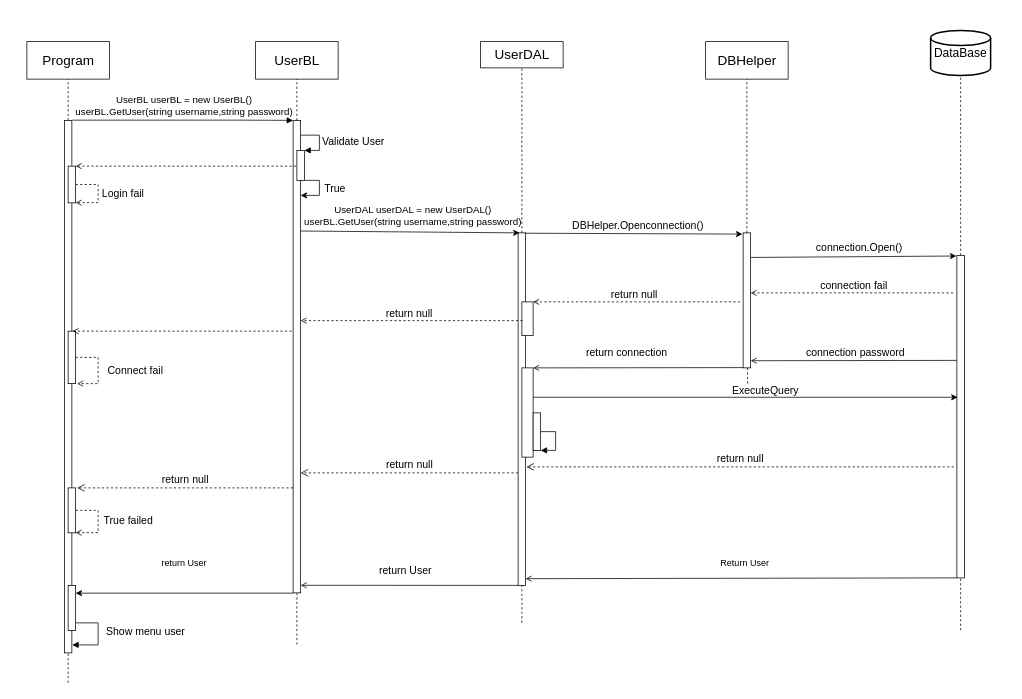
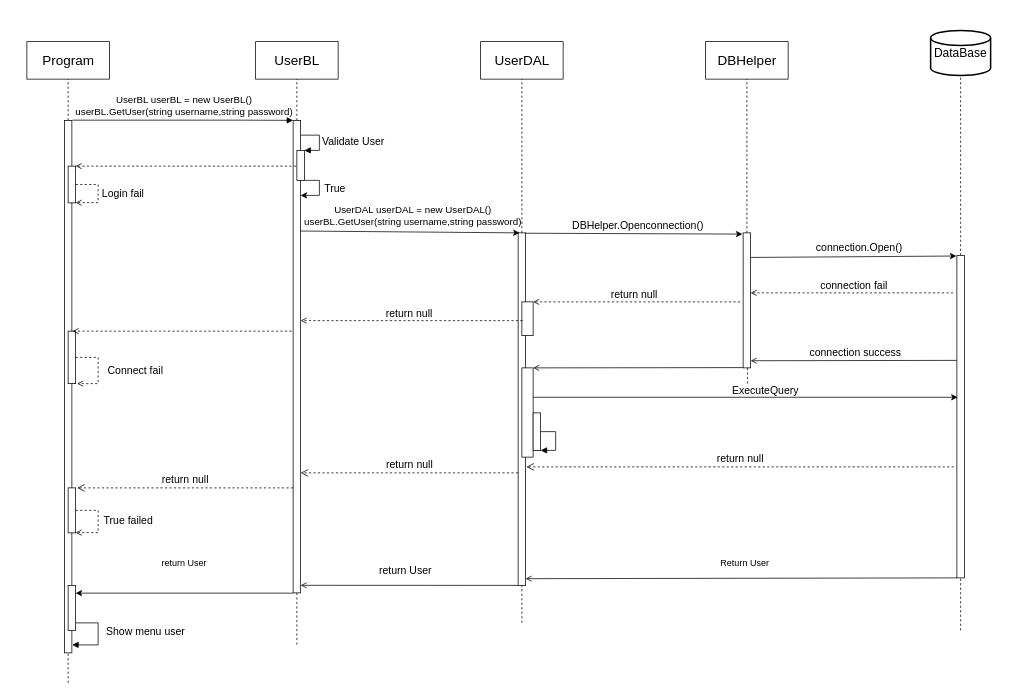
node "UserDAL": size 83x26 -> 83x38
node "return connection": removed
node "connection password": label "connection password" -> "connection success"
